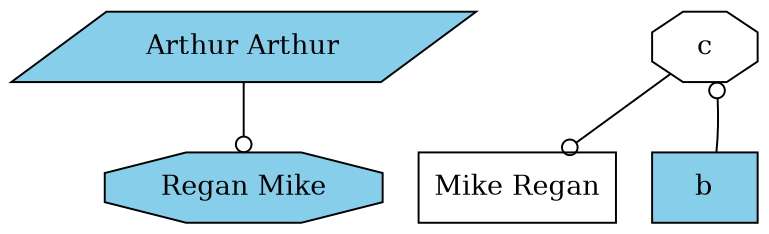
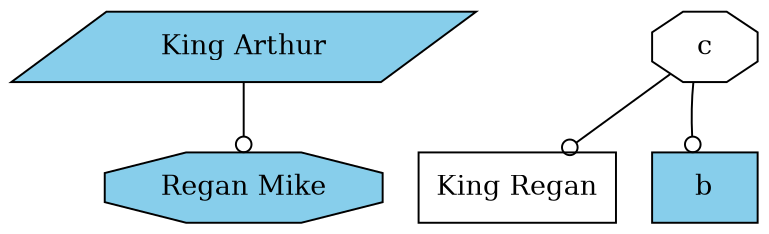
node "Arthur Arthur": label "Arthur Arthur" -> "King Arthur"
edge "b" -> "c": reversed
node "Mike Regan": label "Mike Regan" -> "King Regan"
